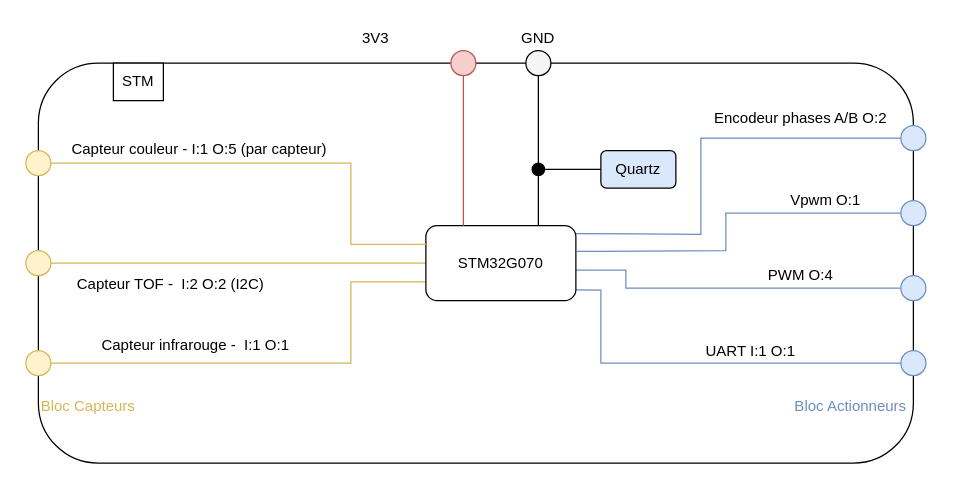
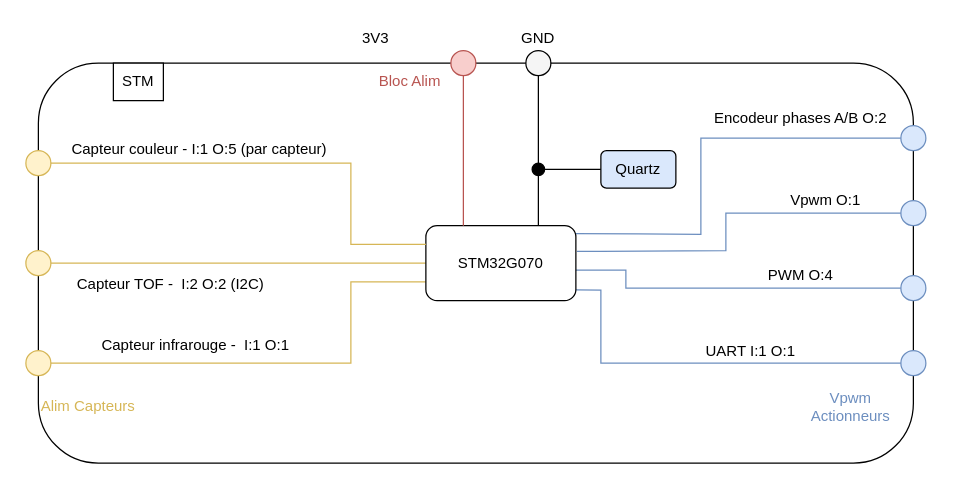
node "Bloc Alim": added
node "Bloc Capteurs": label "Bloc Capteurs" -> "Alim Capteurs"
node "Bloc Actionneurs": label "Bloc Actionneurs" -> "Vpwm Actionneurs"
